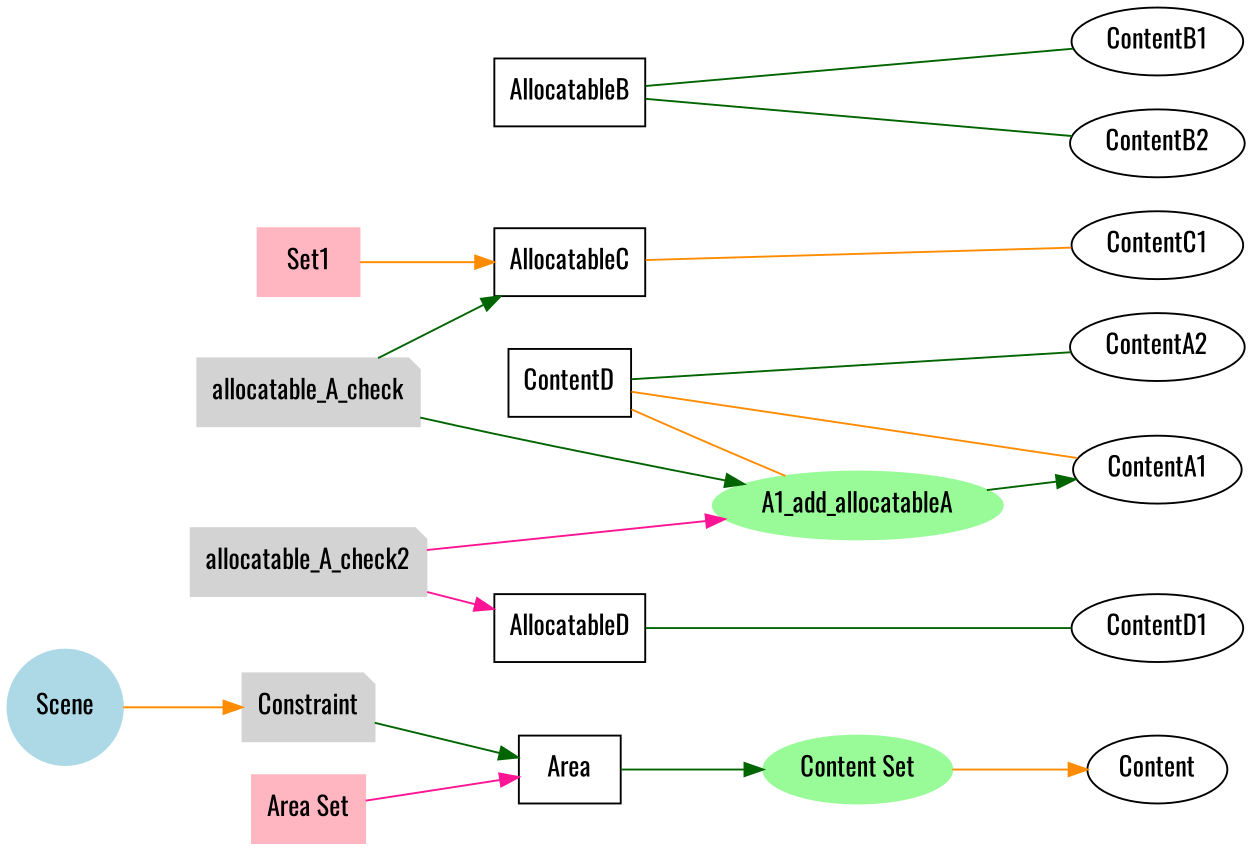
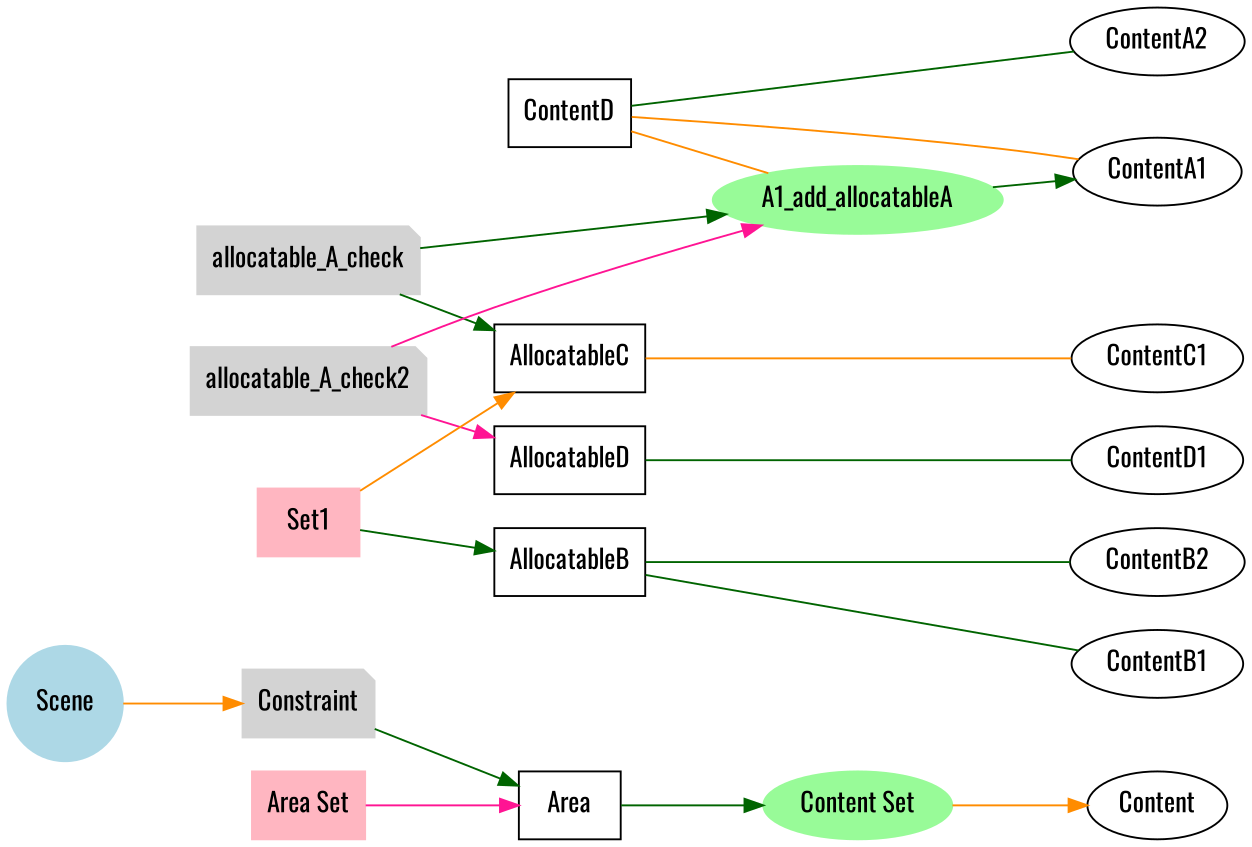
edge "Set1" -> "AllocatableB": added
